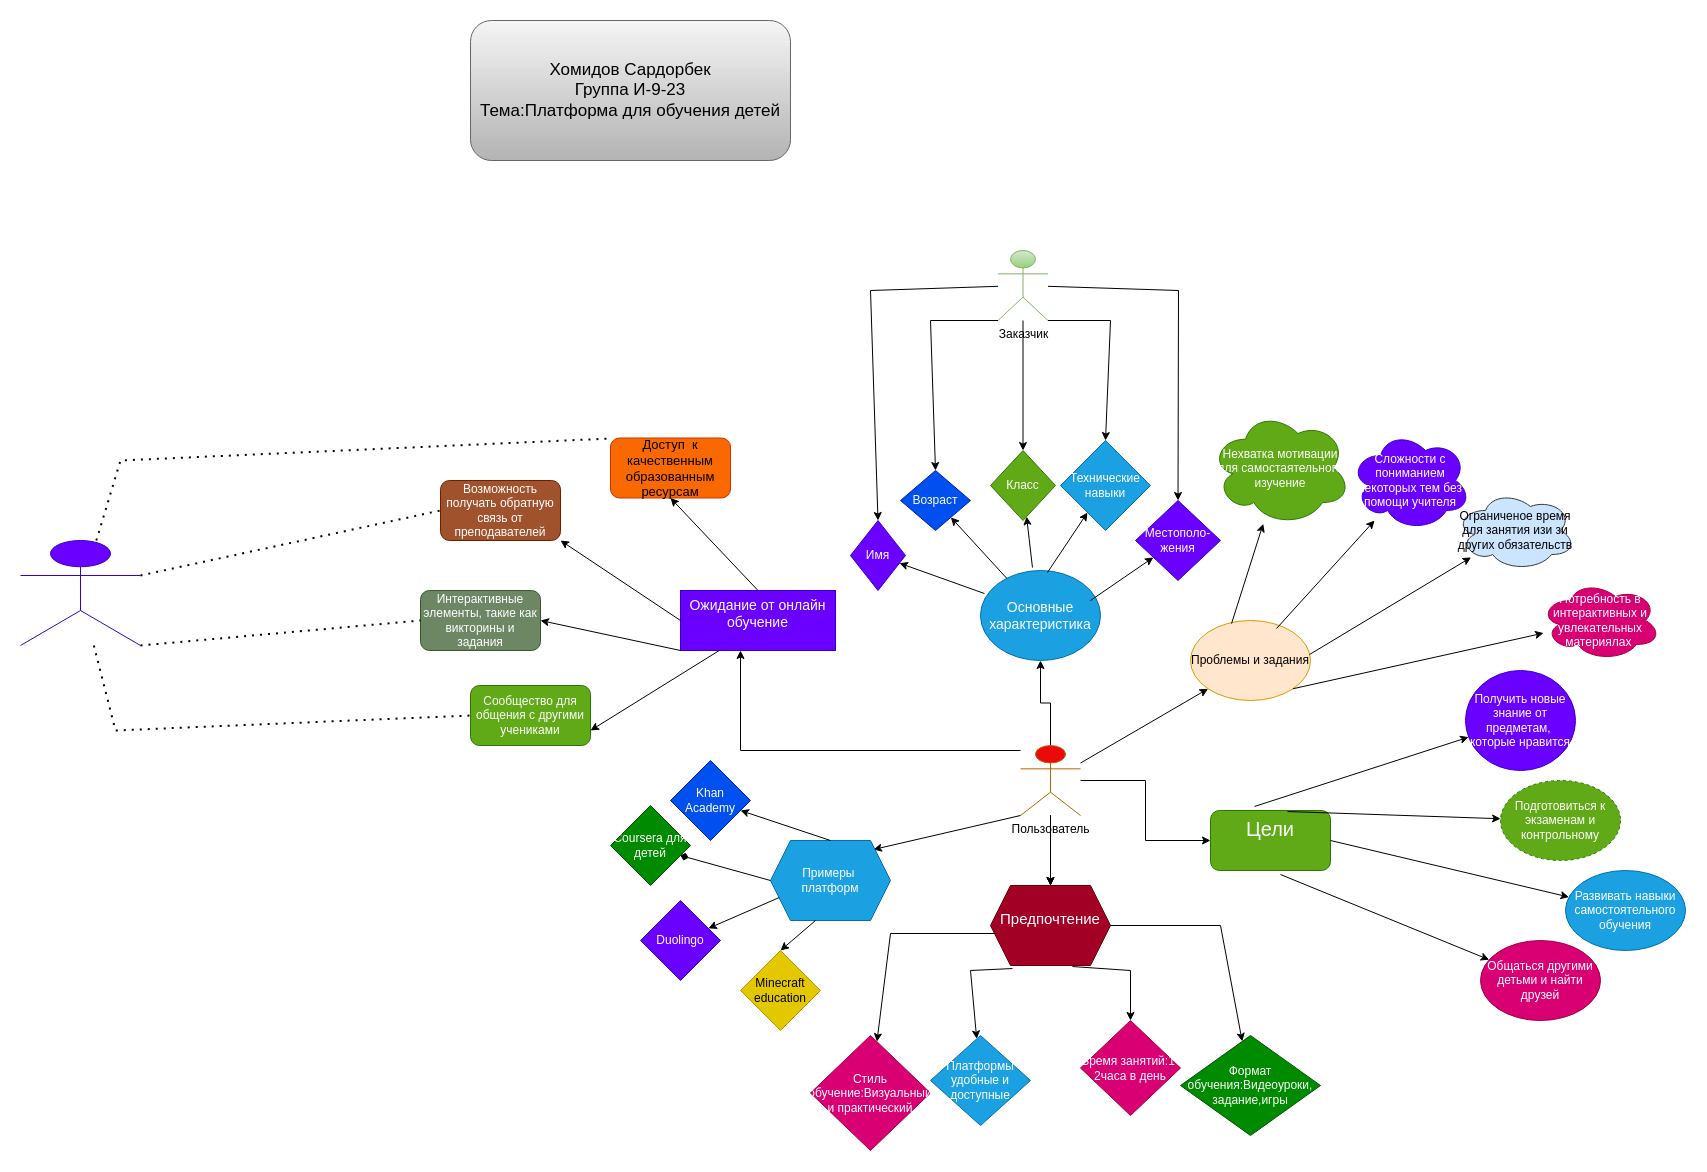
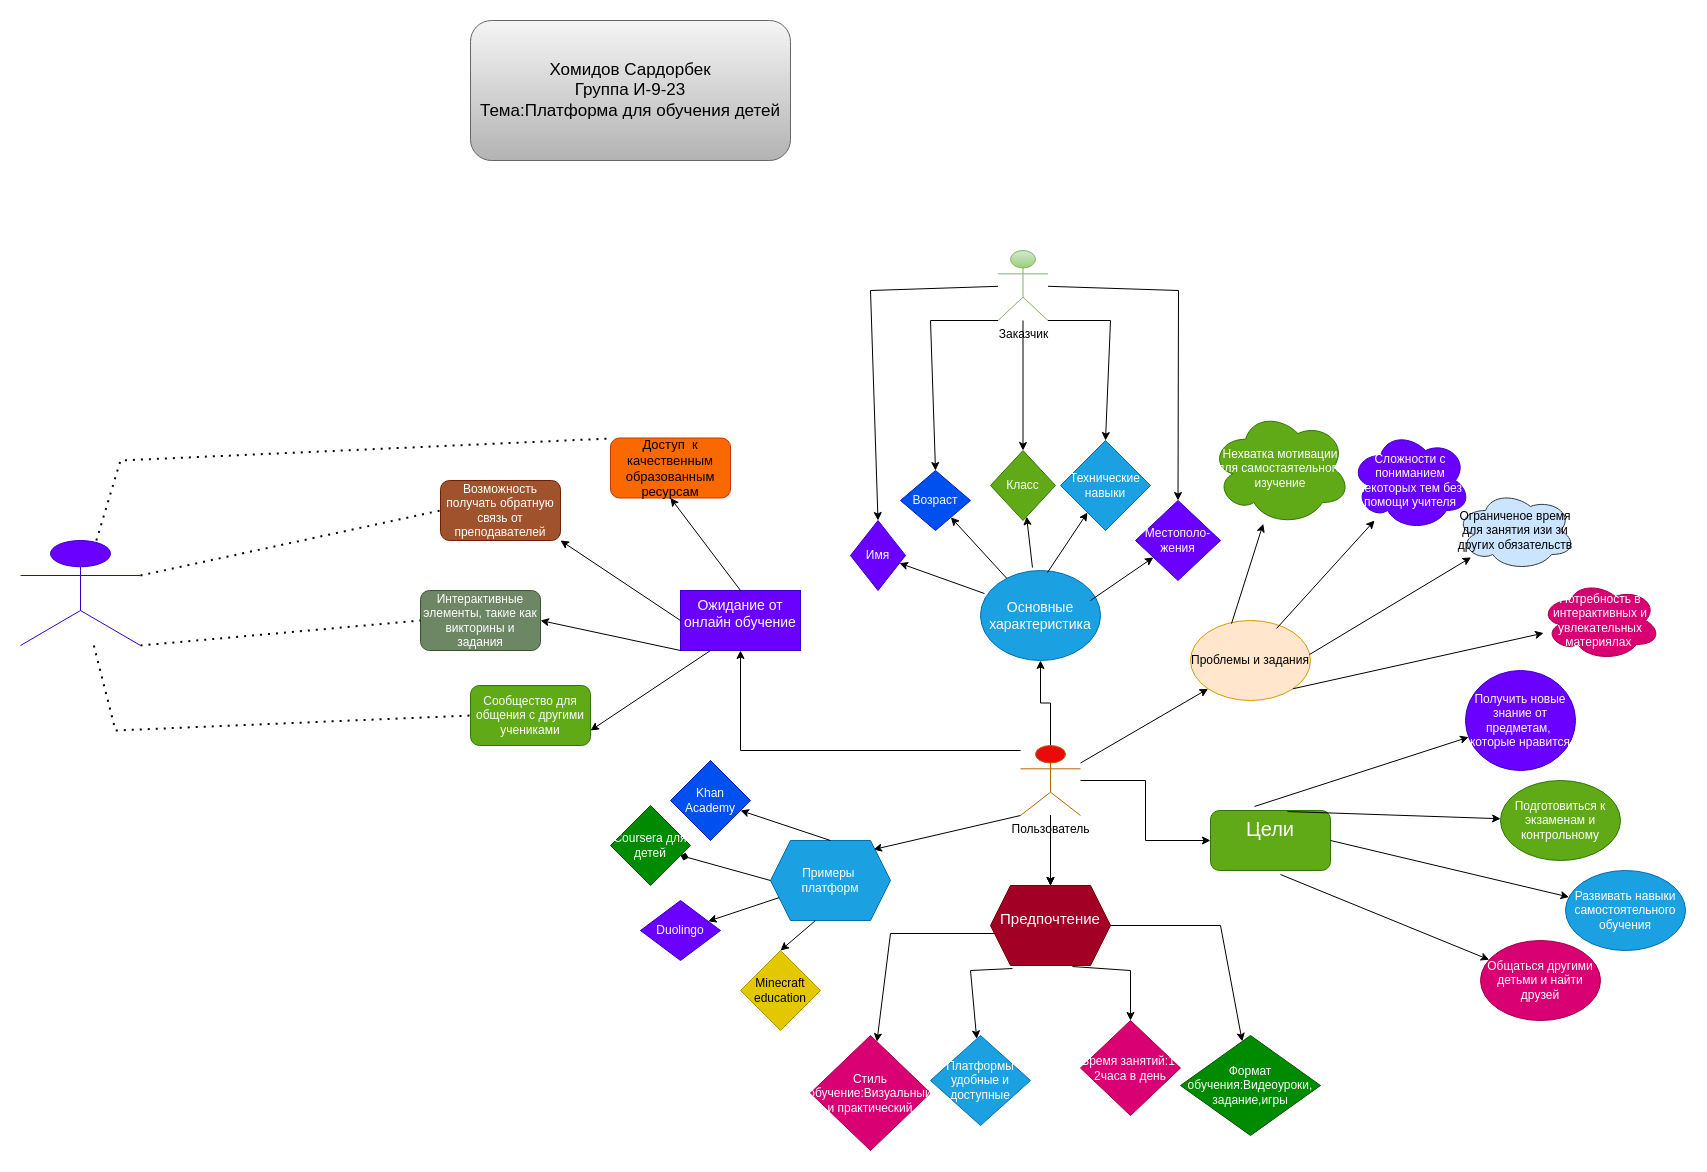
node "Ожидание от онлайн обучение": size 155x60 -> 120x60
node "Подготовиться к экзаменам и контрольному": style dashed -> solid
node "Duolingo": size 80x80 -> 80x60
